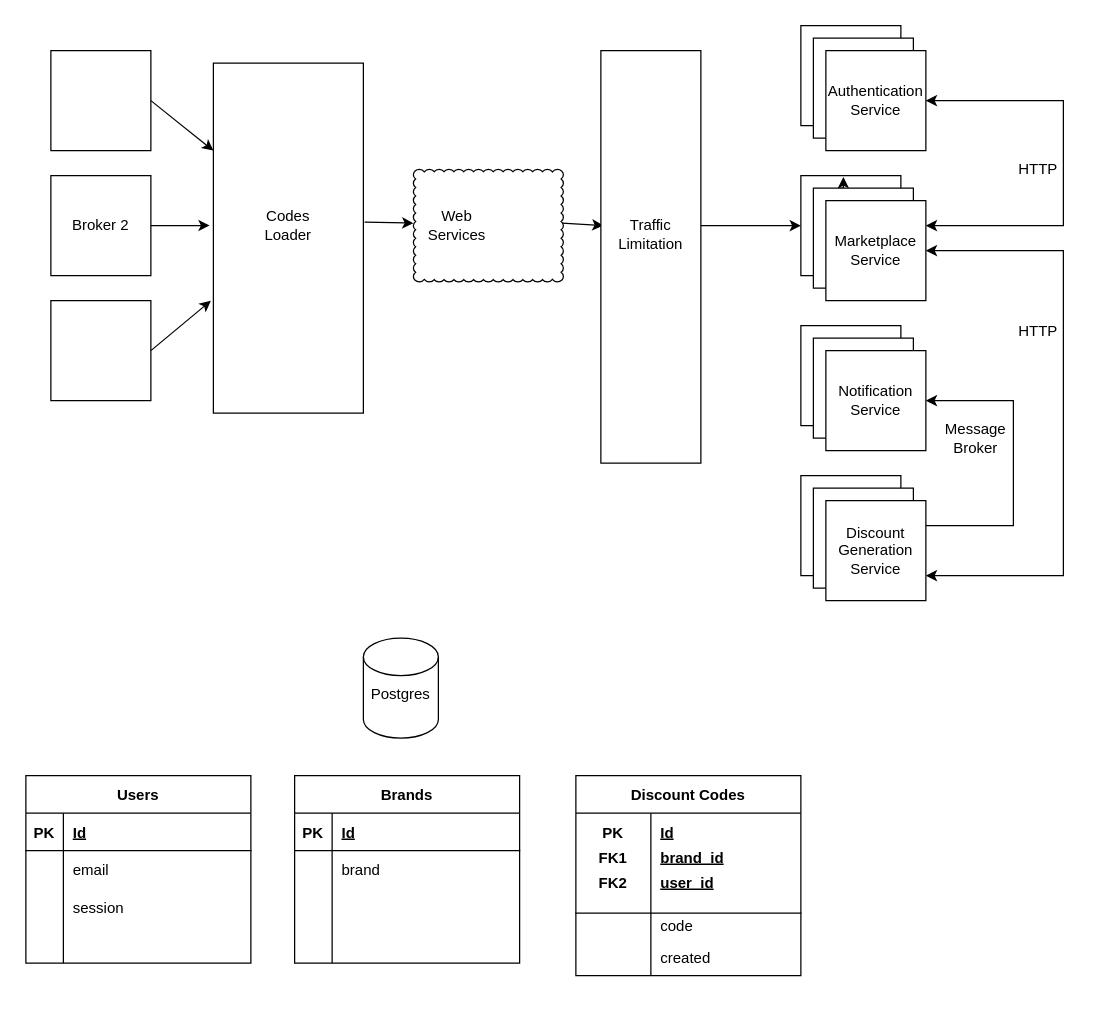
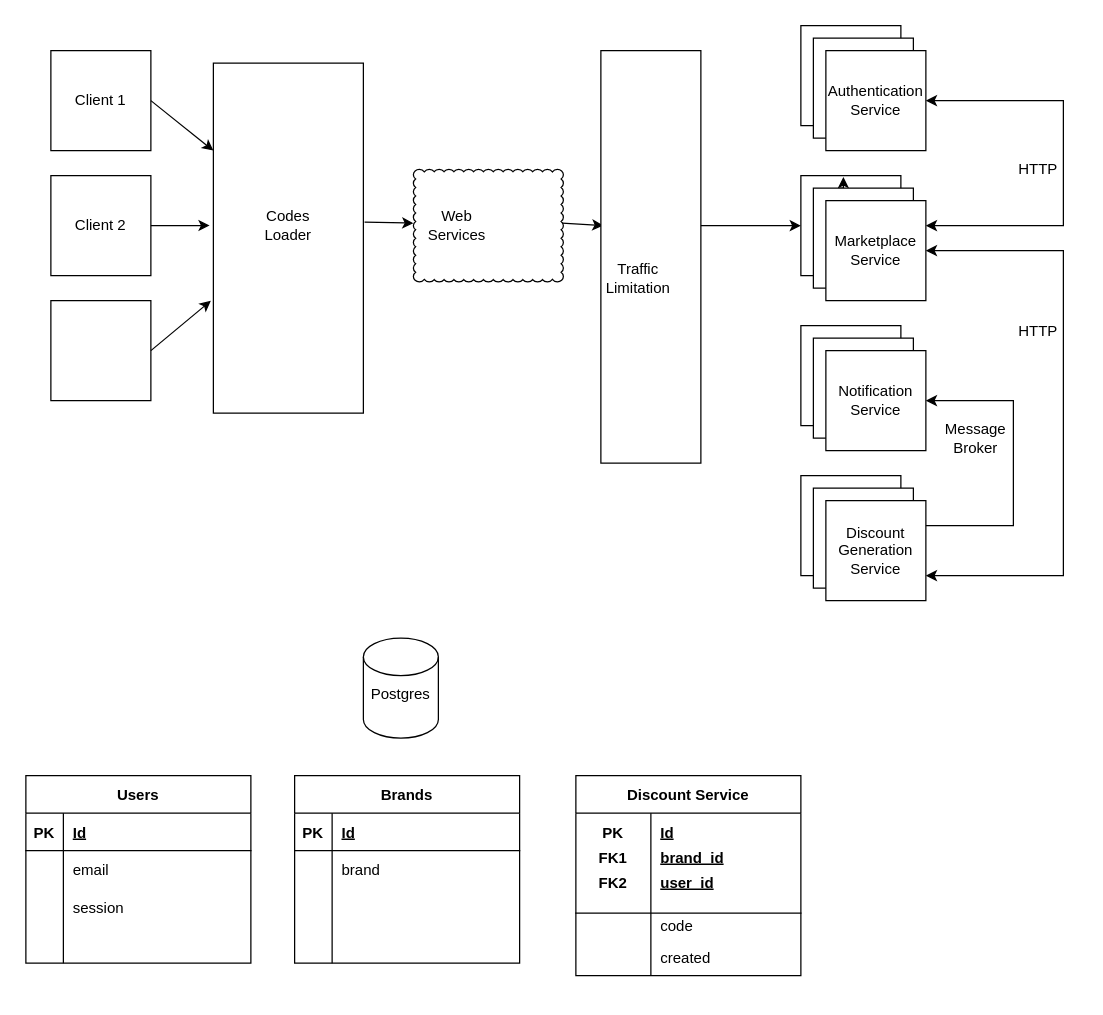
node "Client 1": added
node "Broker 2": label "Broker 2" -> "Client 2"
node "Traffic Limitation": moved (651, 235) -> (638, 279)
node "Discount Codes": label "Discount Codes" -> "Discount Service"
